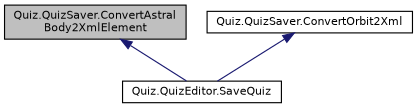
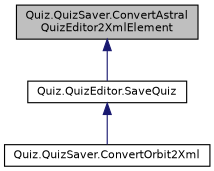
node "Quiz.QuizSaver.ConvertAstral Body2XmlElement": label "Quiz.QuizSaver.ConvertAstral Body2XmlElement" -> "Quiz.QuizSaver.ConvertAstral QuizEditor2XmlElement"
edge "Quiz.QuizEditor.SaveQuiz" -> "Quiz.QuizSaver.ConvertOrbit2Xml": reversed
